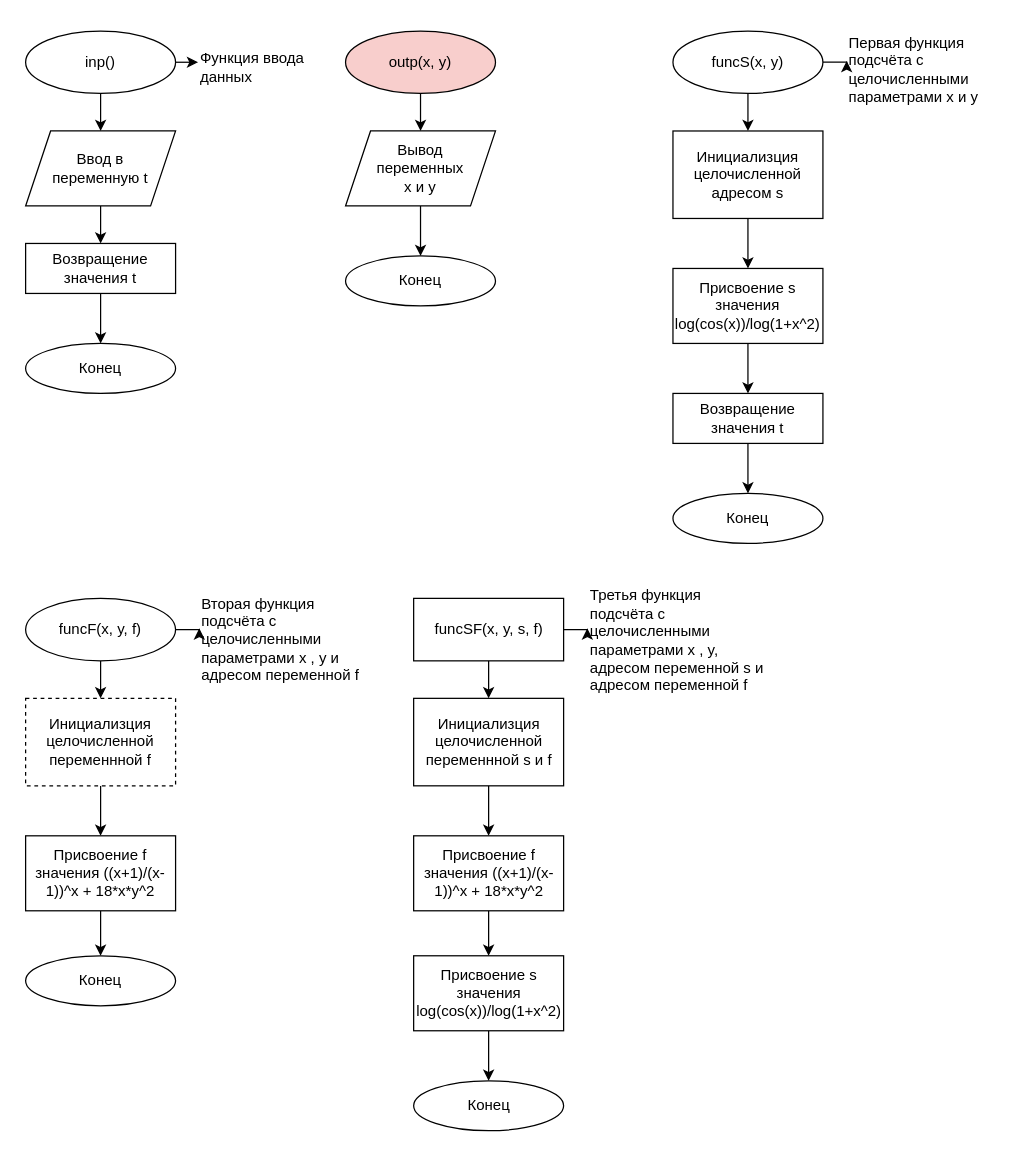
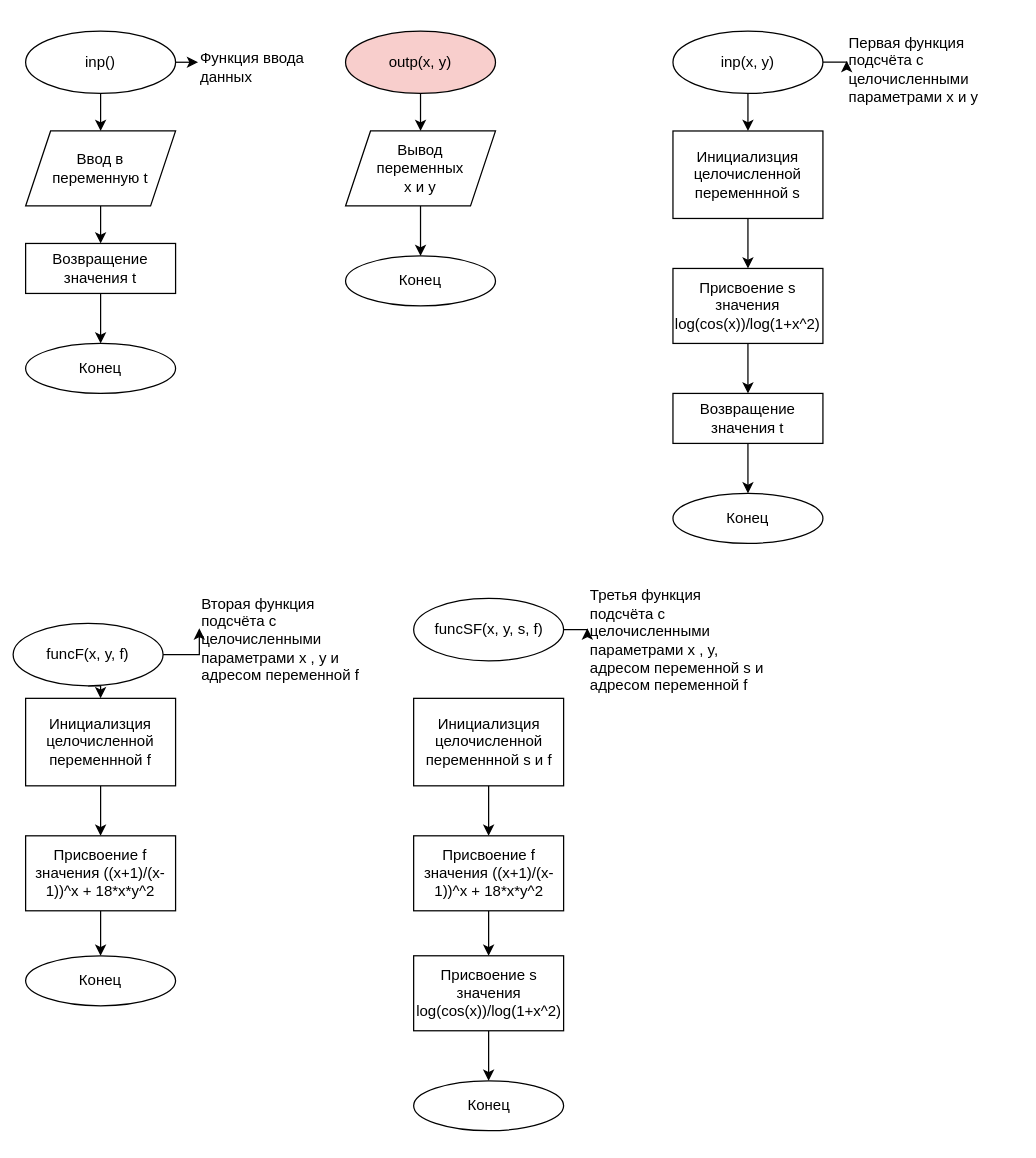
node "funcS(x, y)": label "funcS(x, y)" -> "inp(x, y)"
node "Инициализция целочисленной адресом s": label "Инициализция целочисленной адресом s" -> "Инициализция целочисленной переменнной s"
node "funcF(x, y, f)": moved (101, 629) -> (88, 654)
node "funcSF(x, y, s, f)": shape rectangle -> ellipse
edge "funcSF(x, y, s, f)" -> "Инициализция целочисленной переменнной s и f": removed
node "Инициализция целочисленной переменнной f": style dashed -> solid
